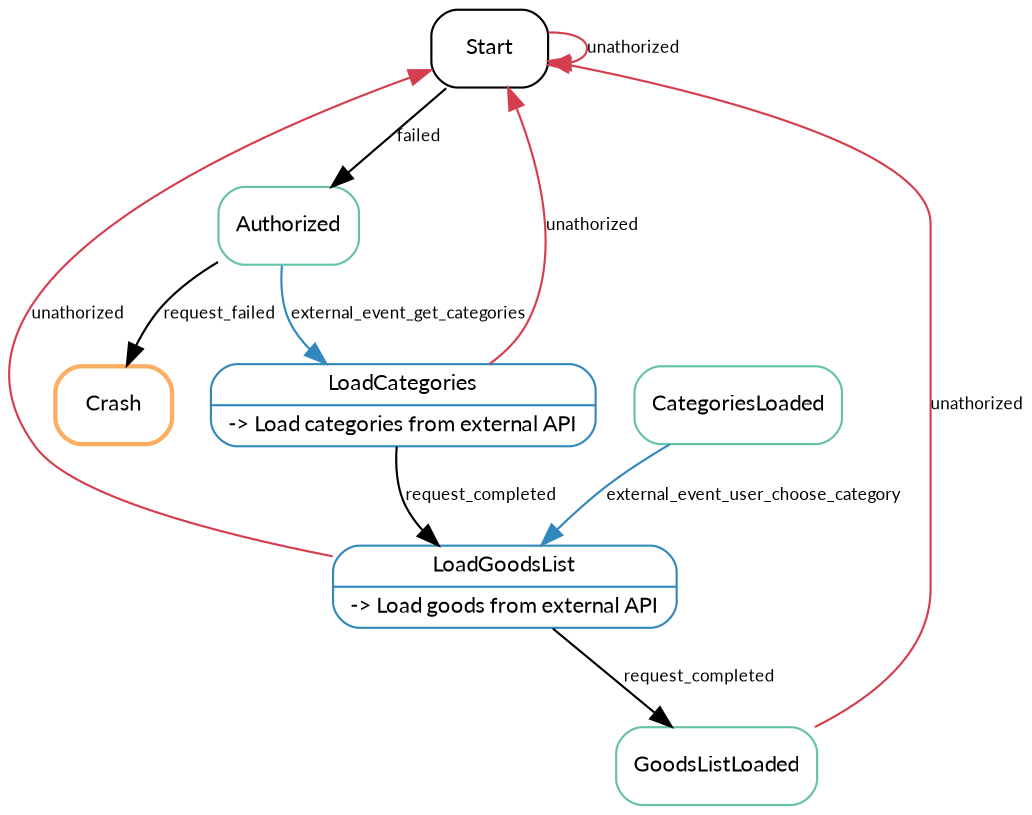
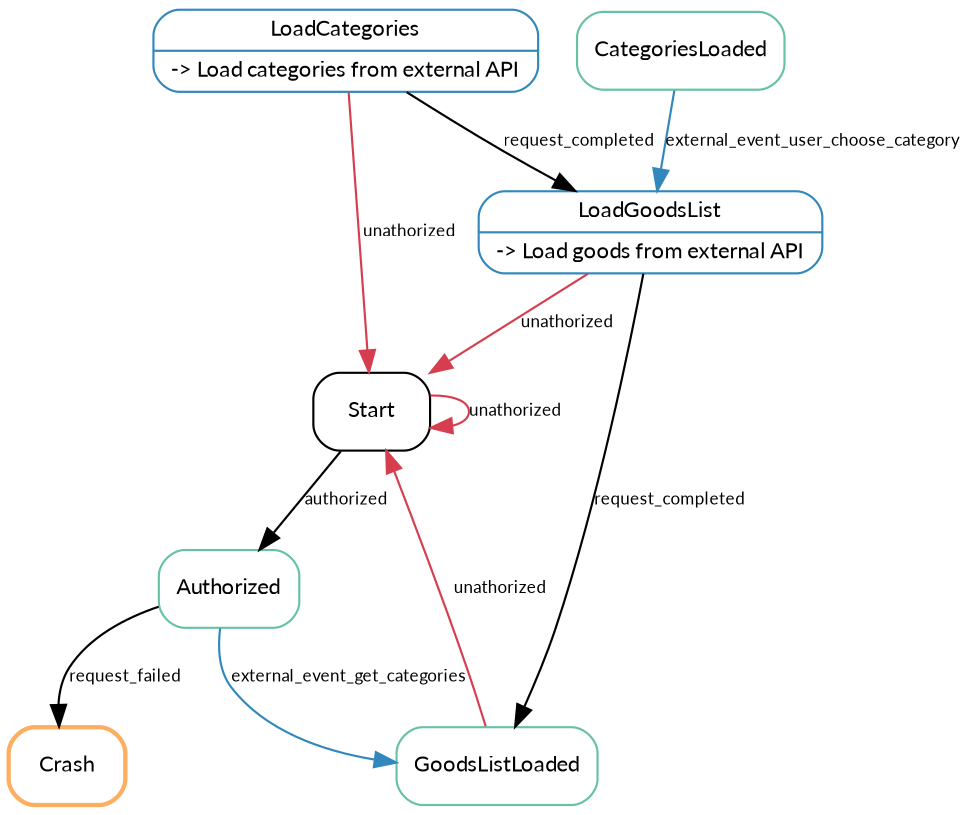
edge "Start" -> "Authorized": label "failed" -> "authorized"
edge "Authorized" -> "LoadCategories": now "Authorized" -> "GoodsListLoaded"
